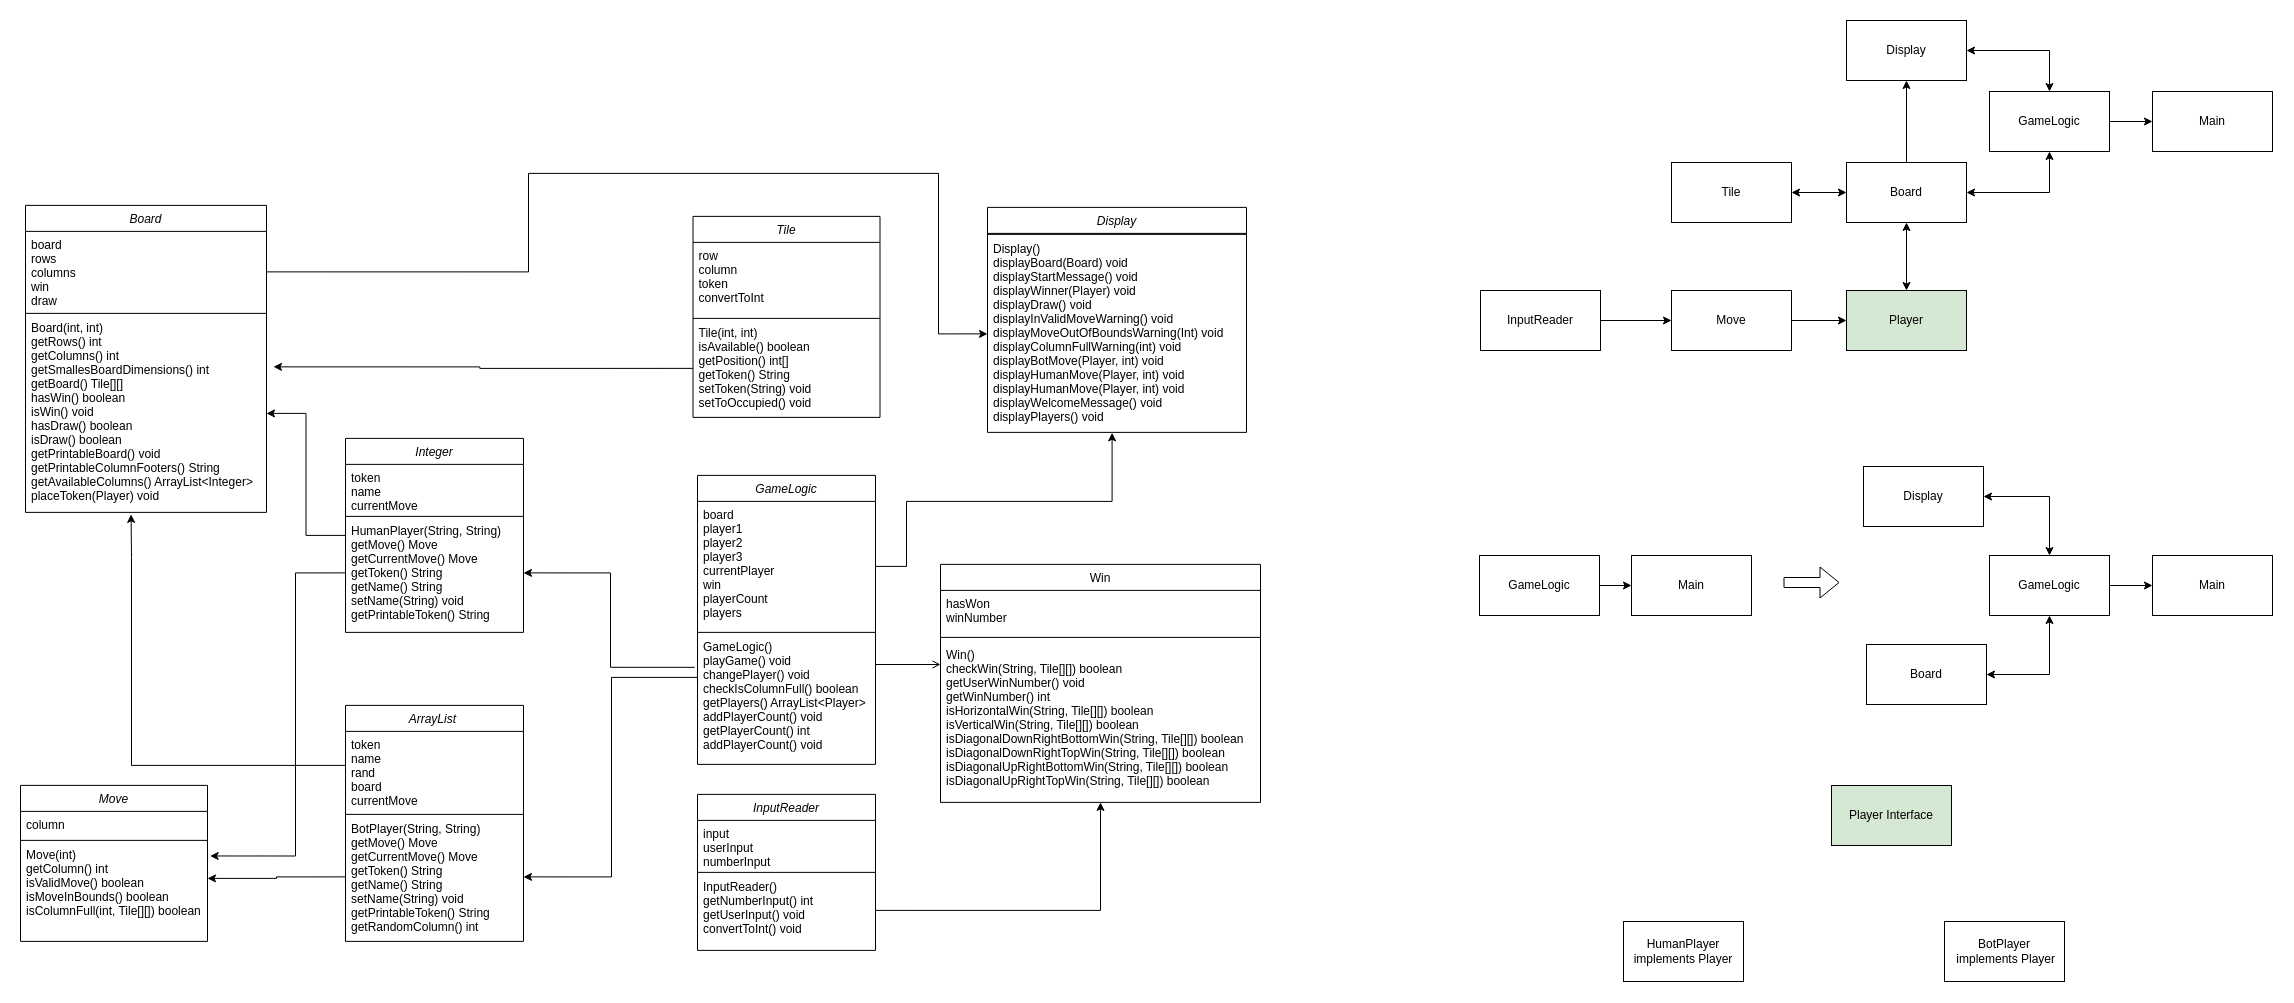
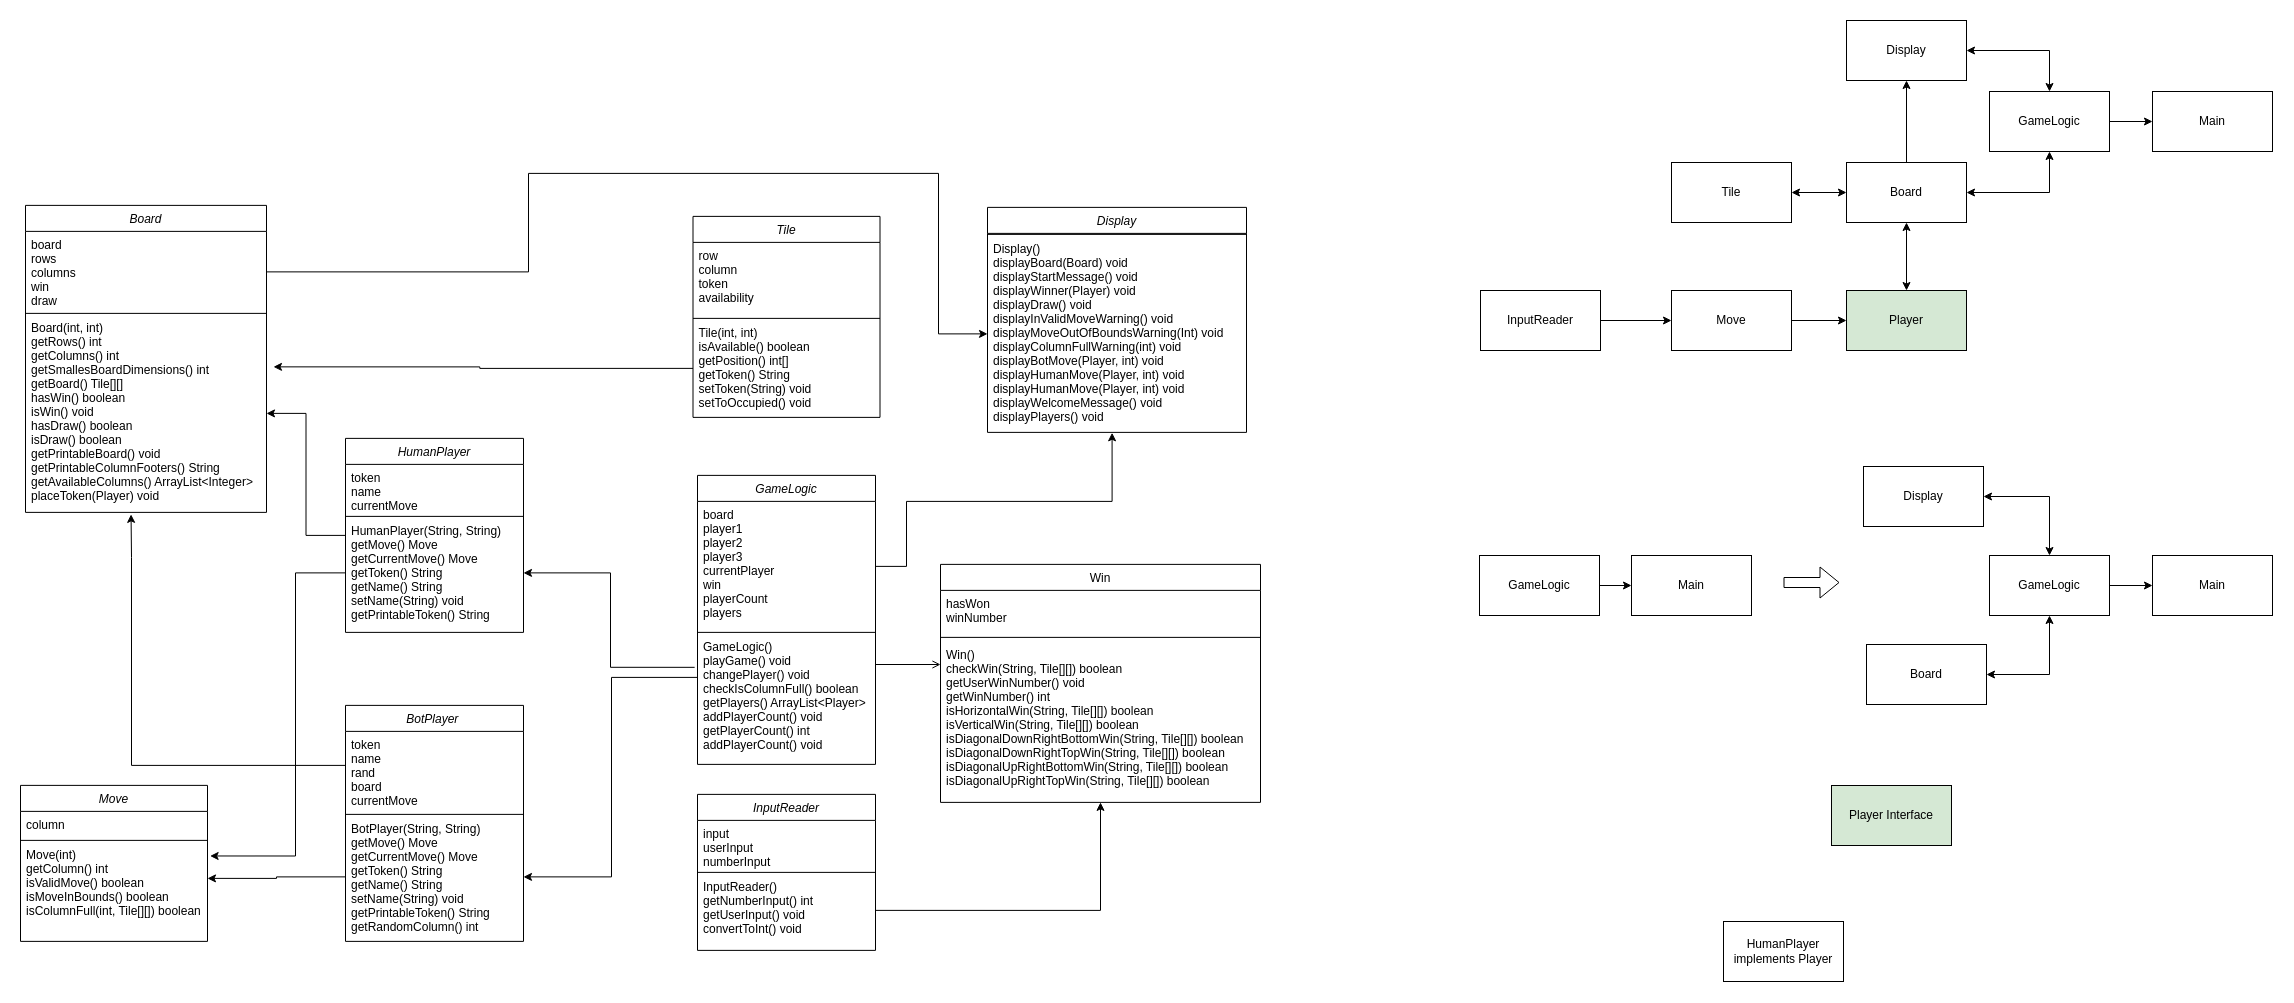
node "row column token convertToInt": label "row column token convertToInt" -> "row column token availability"
node "Integer": label "Integer" -> "HumanPlayer"
node "ArrayList": label "ArrayList" -> "BotPlayer"
node "HumanPlayer implements Player": moved (1684, 952) -> (1784, 952)
node "BotPlayer implements Player": removed
